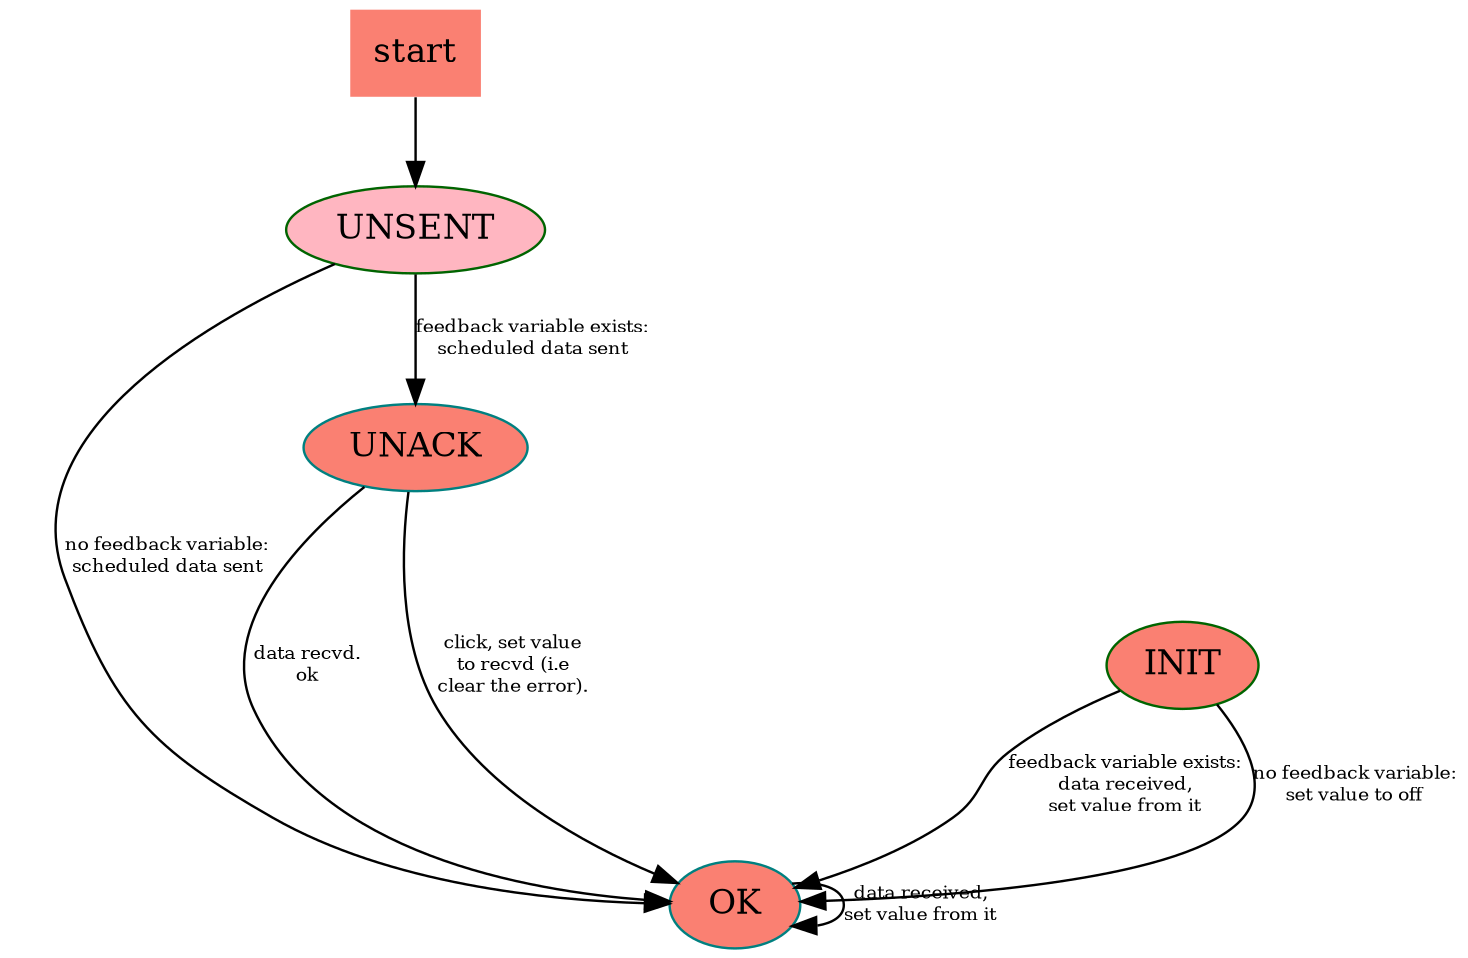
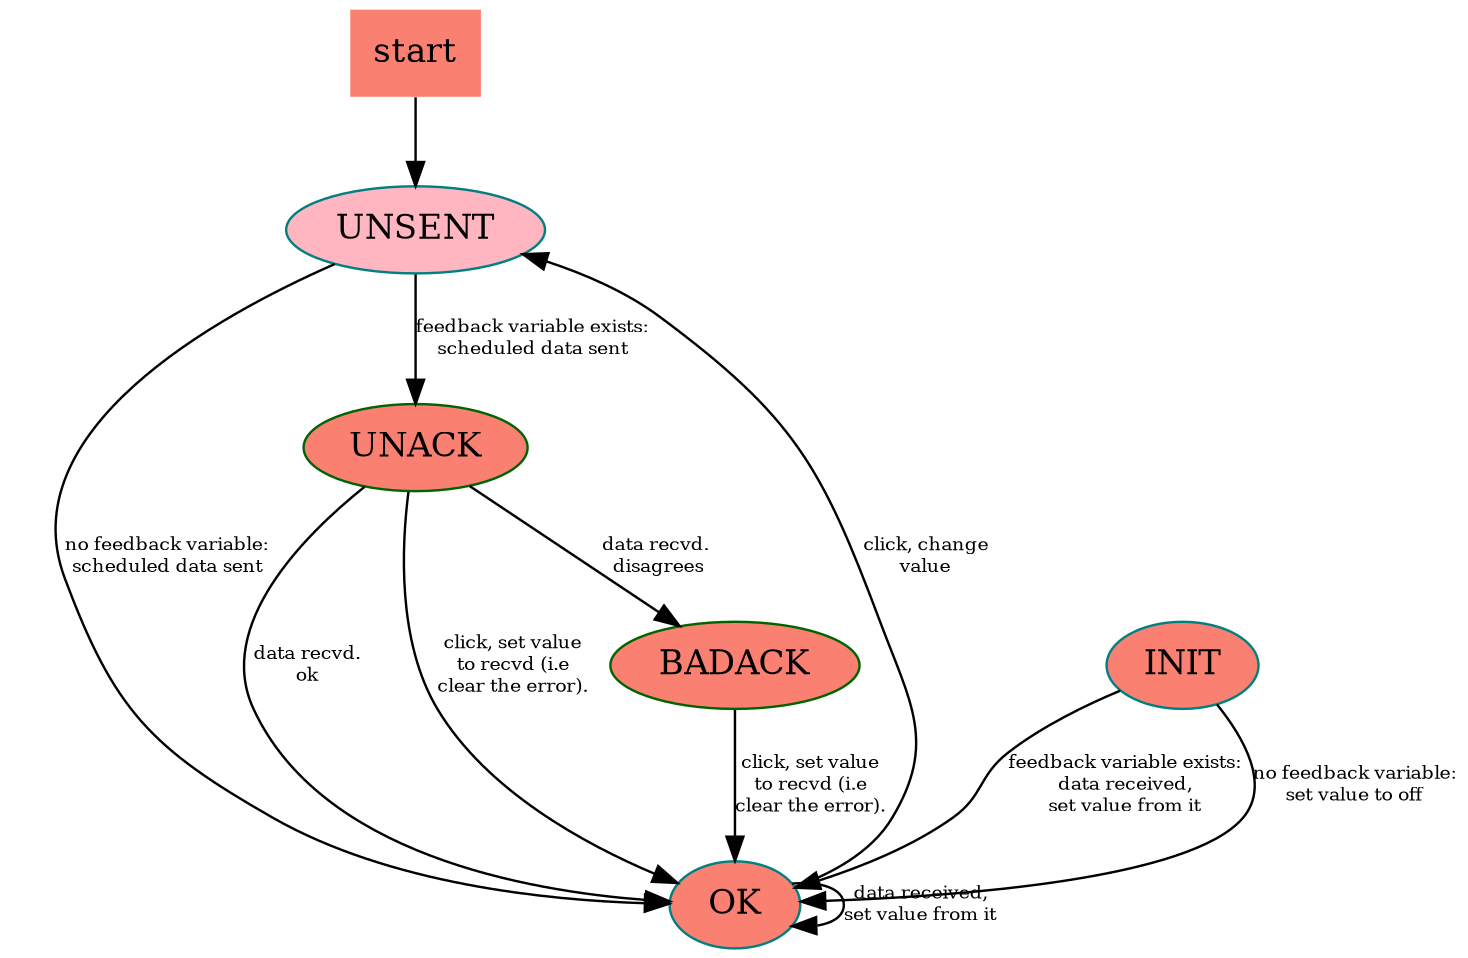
node "UNSENT": color darkgreen -> teal
node "UNACK": color teal -> darkgreen
edge "OK" -> "UNSENT": added, label "click, change value"
node "BADACK": added
node "INIT": color darkgreen -> teal
